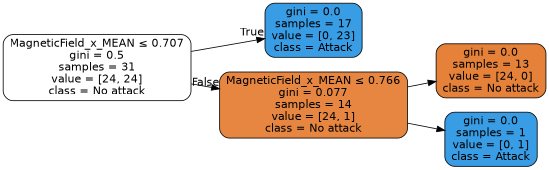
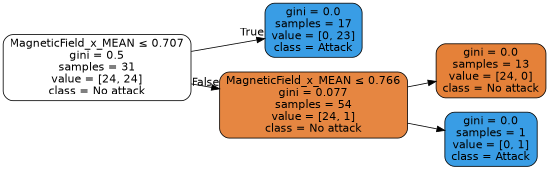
node "MagneticField_x_MEAN ≤ 0.766": text "samples = 14" -> "samples = 54"
